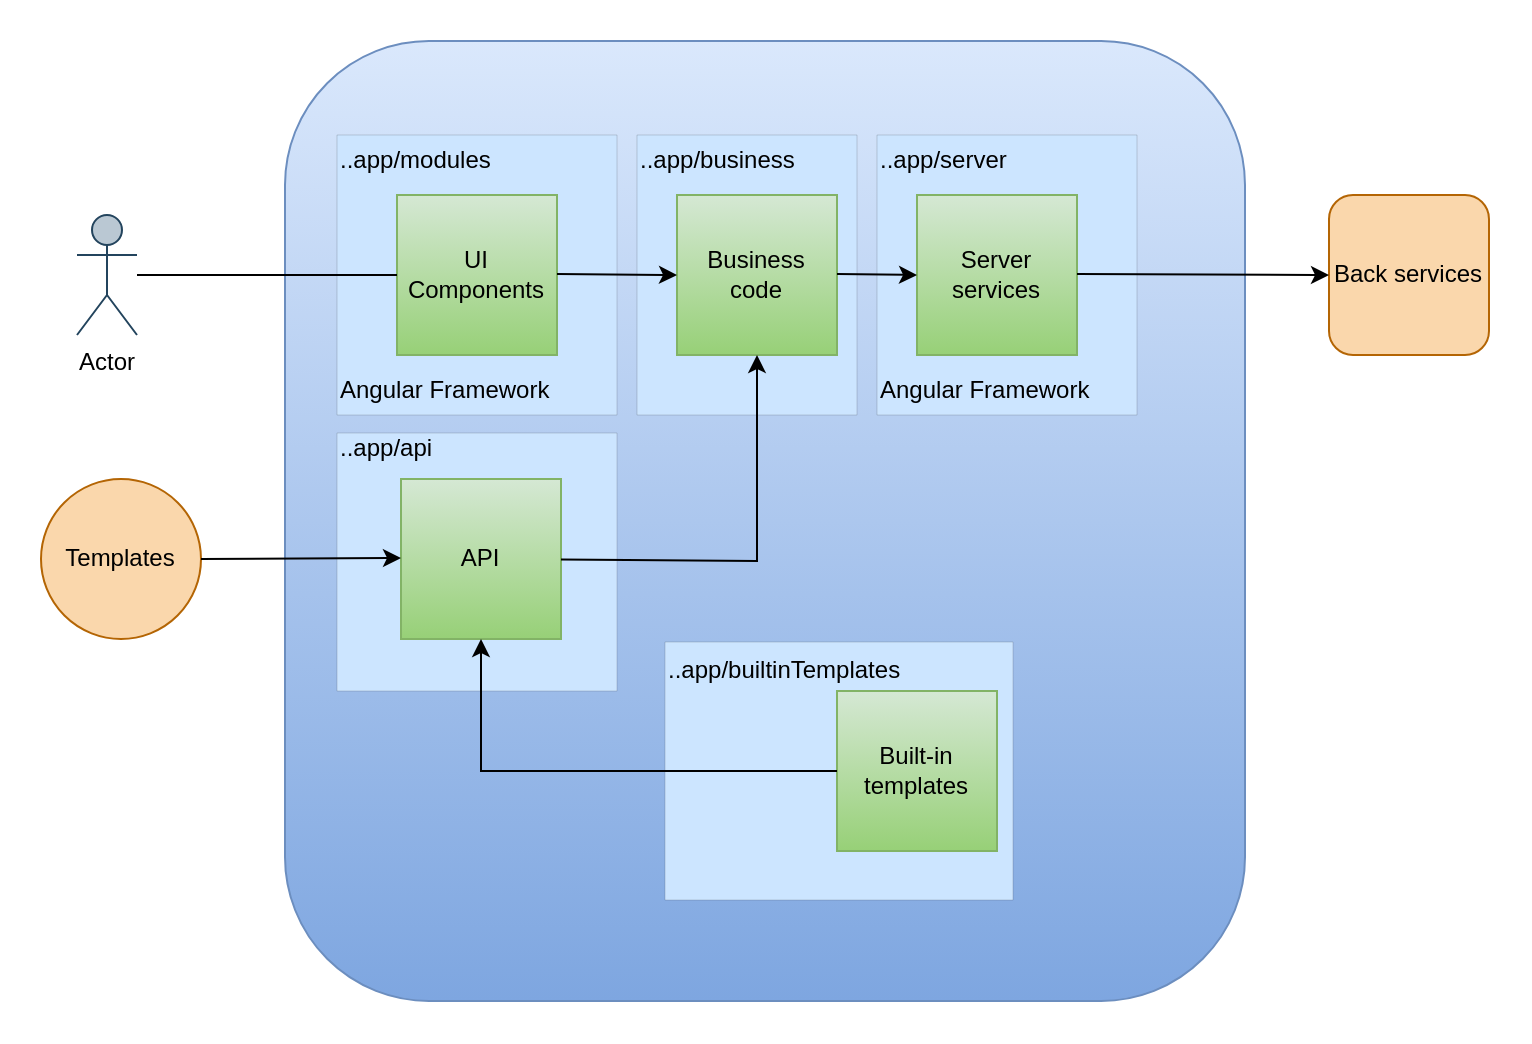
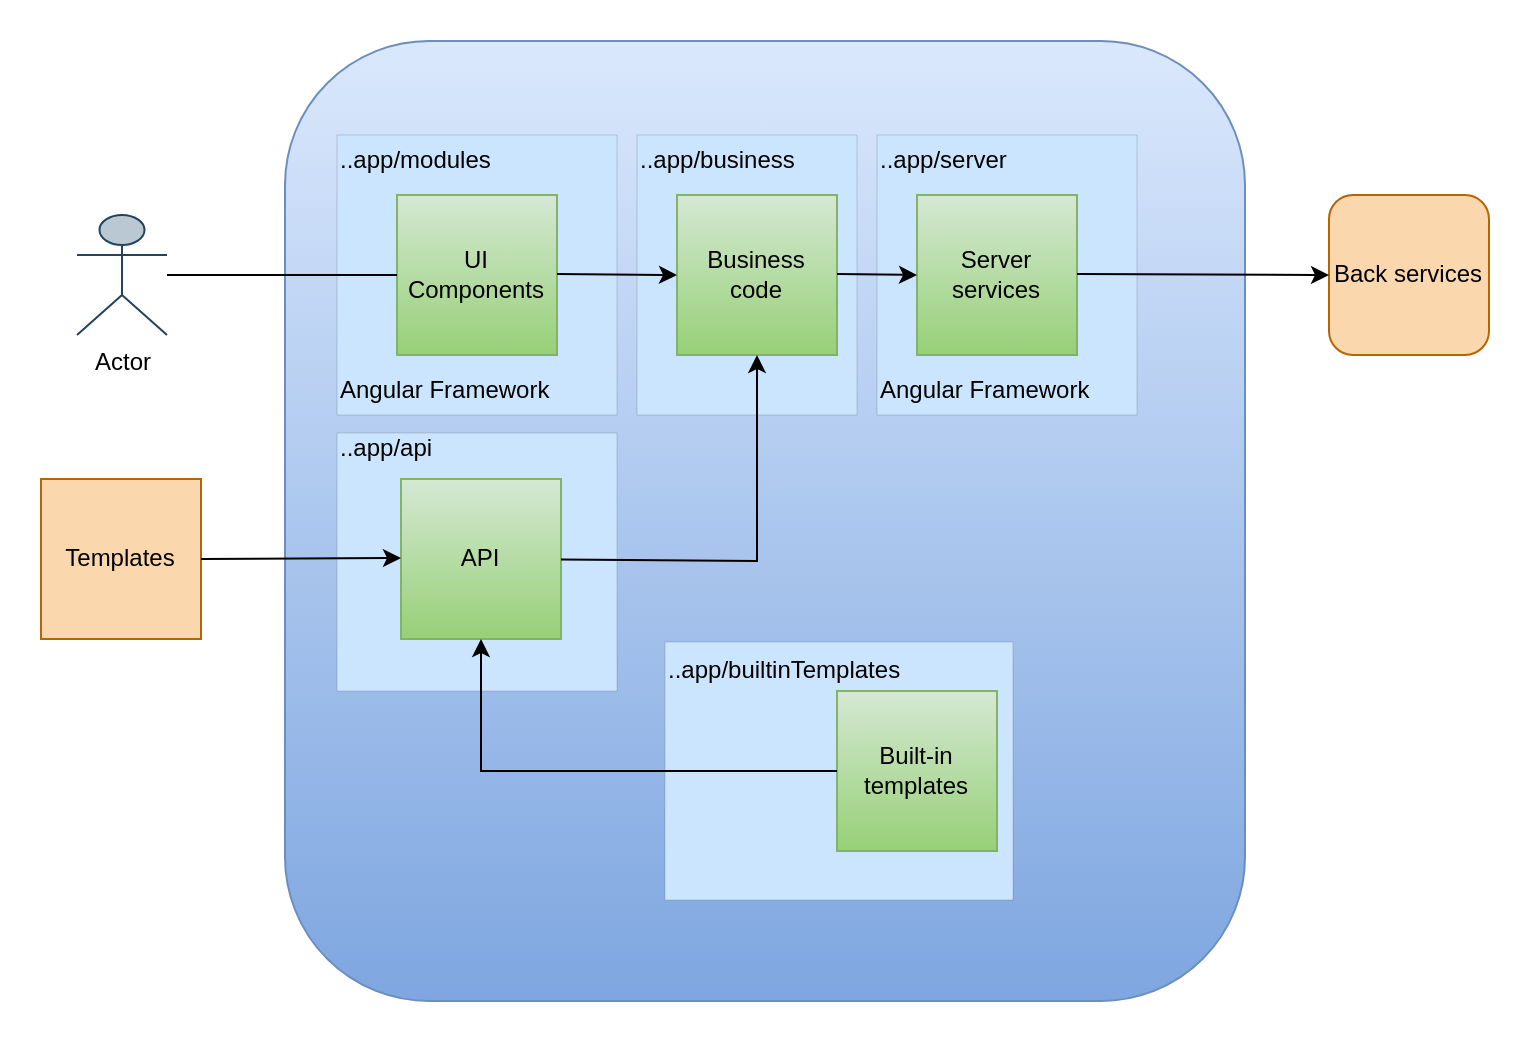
node "Actor": size 60x120 -> 90x120
node "Templates": shape ellipse -> rectangle
